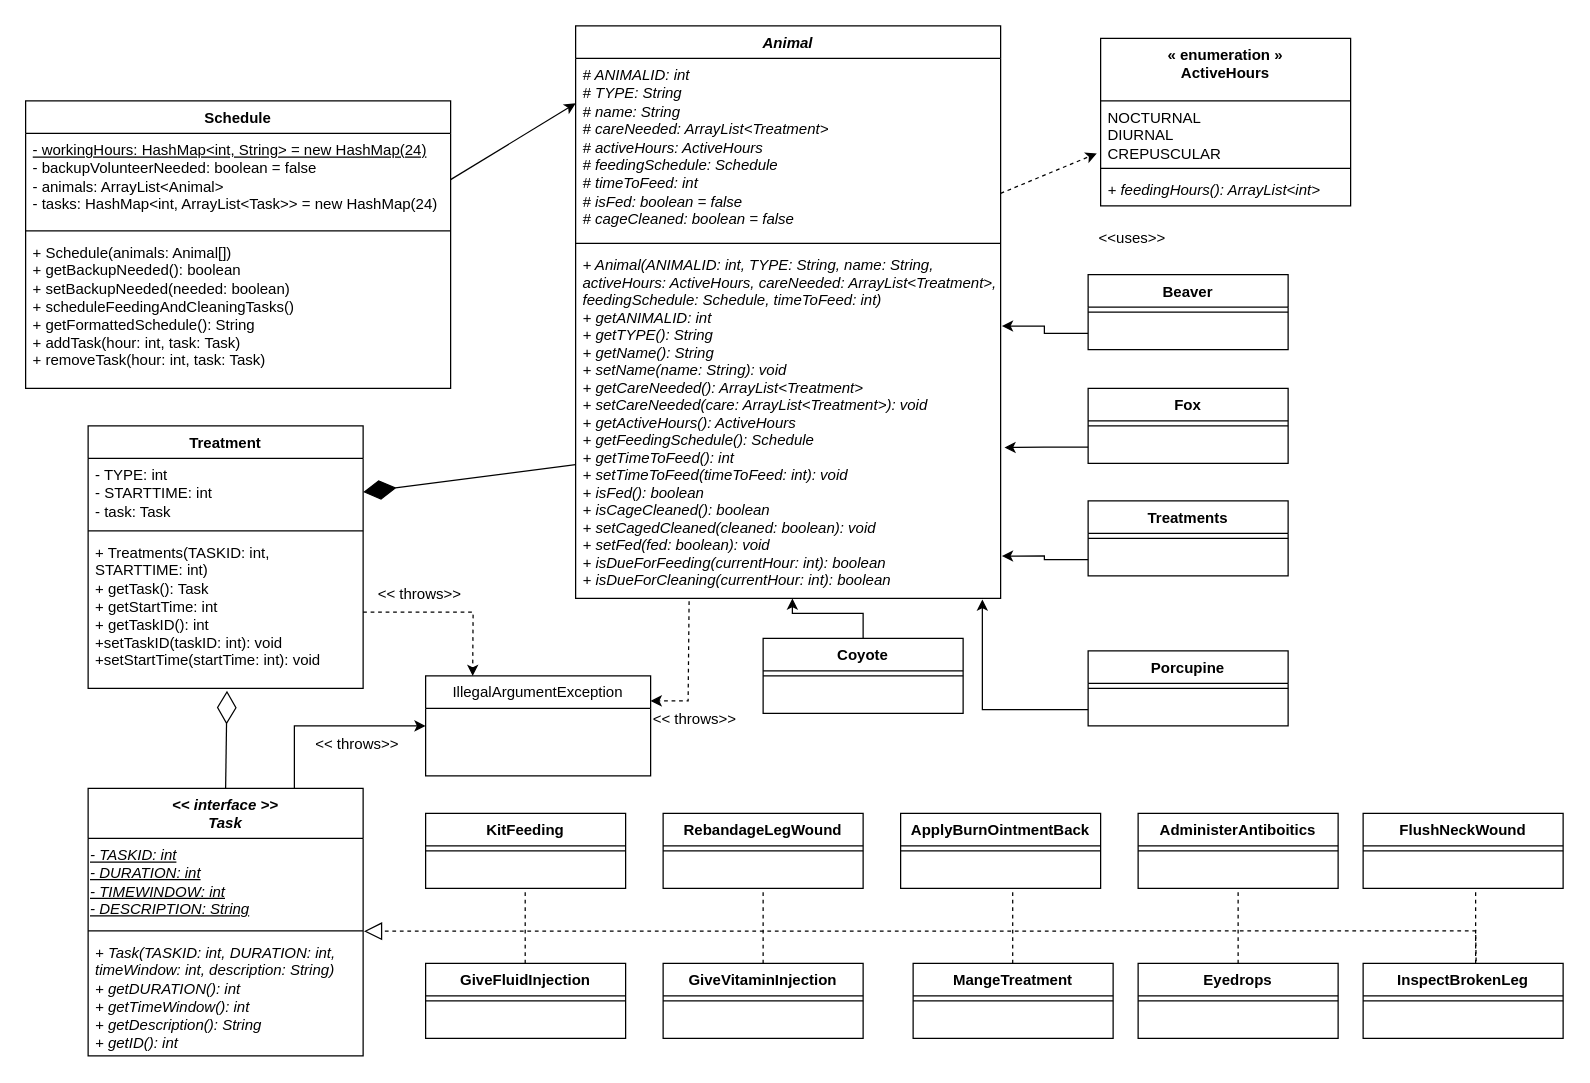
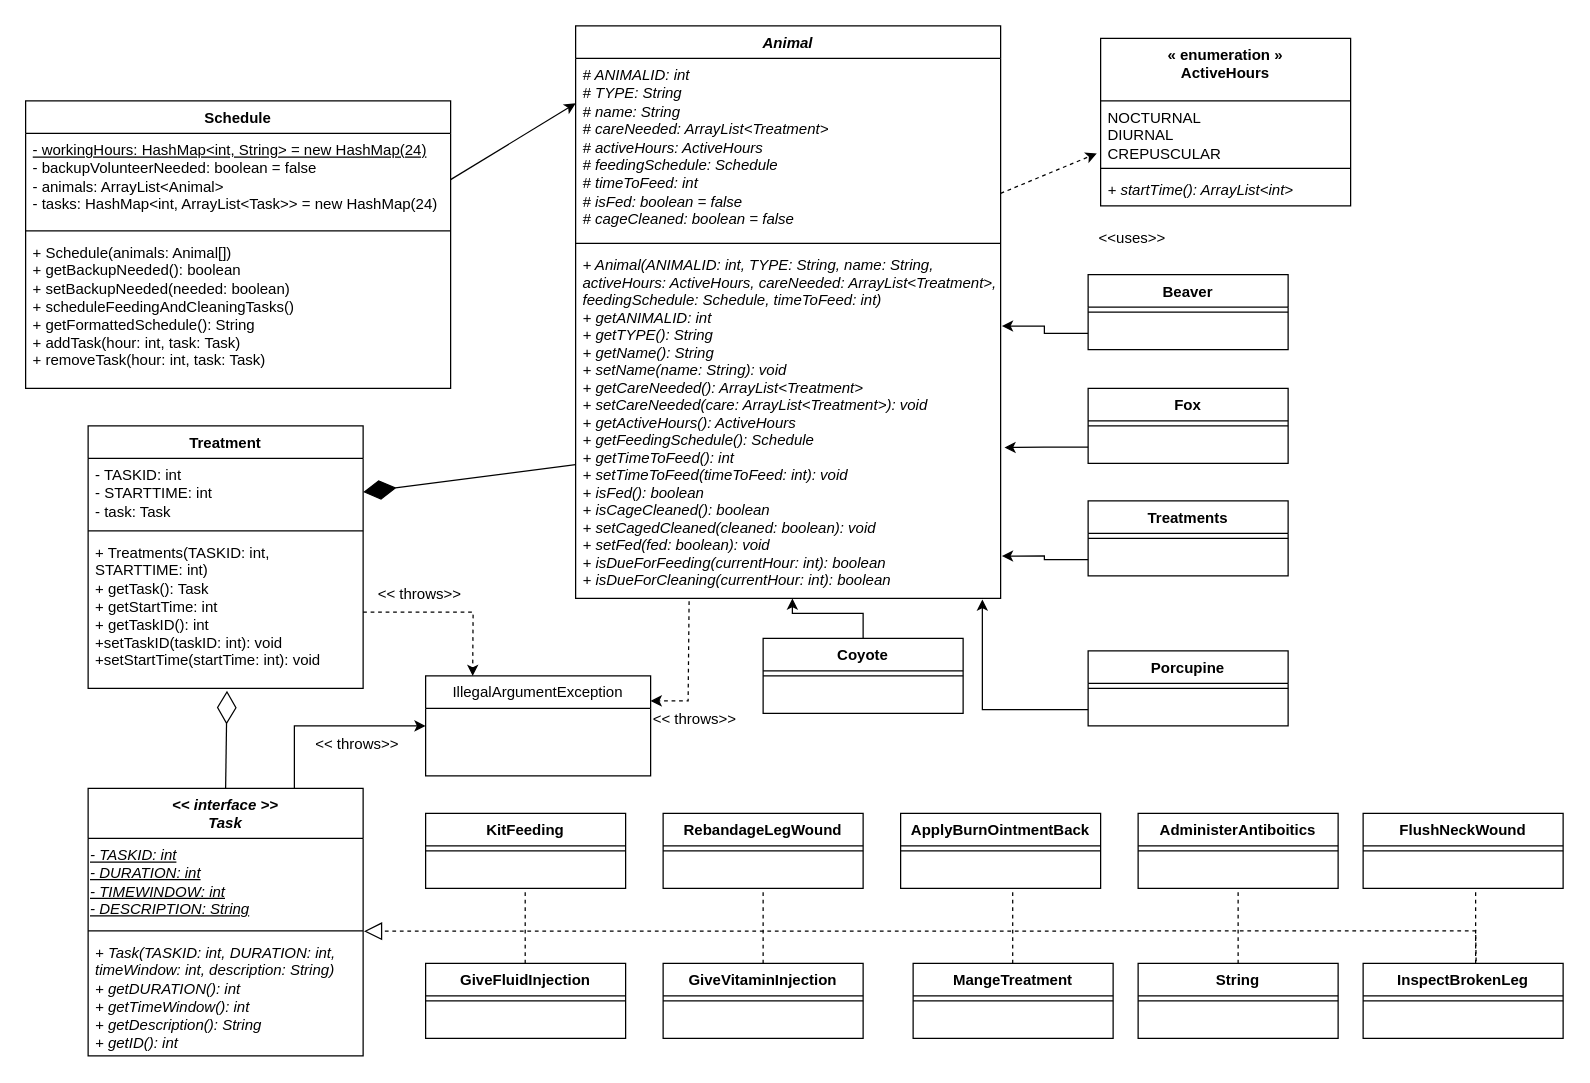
node "+ feedingHours(): ArrayList<int>": label "+ feedingHours(): ArrayList<int>" -> "+ startTime(): ArrayList<int>"
node "- TYPE: int - STARTTIME: int - task: Task": label "- TYPE: int - STARTTIME: int - task: Task" -> "- TASKID: int - STARTTIME: int - task: Task"
node "Eyedrops": label "Eyedrops" -> "String"
